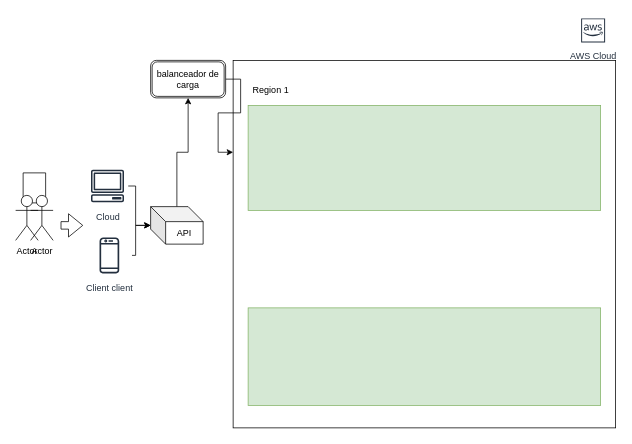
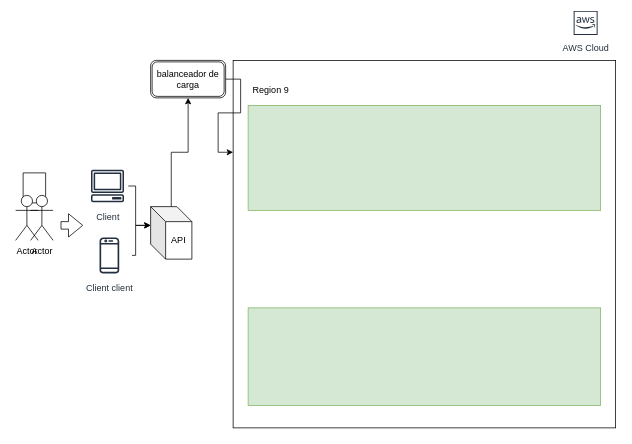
node "AWS Cloud": moved (593, 30) -> (585, 23)
node "Region 1": label "Region 1" -> "Region 9"
node "Cloud": label "Cloud" -> "Client"
node "API": size 53x38 -> 41x53
